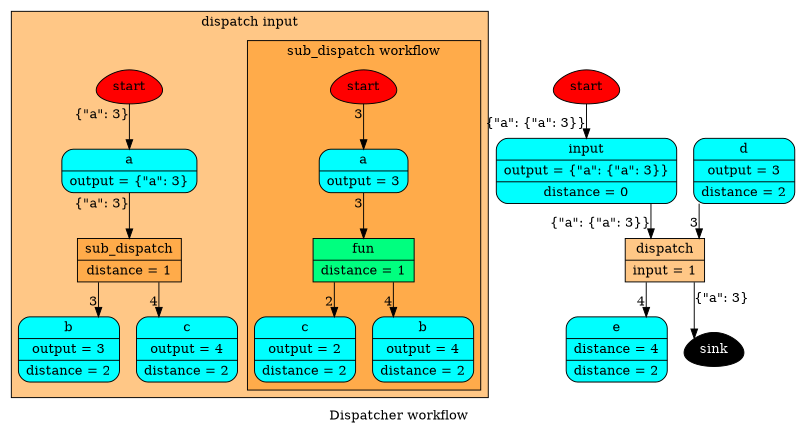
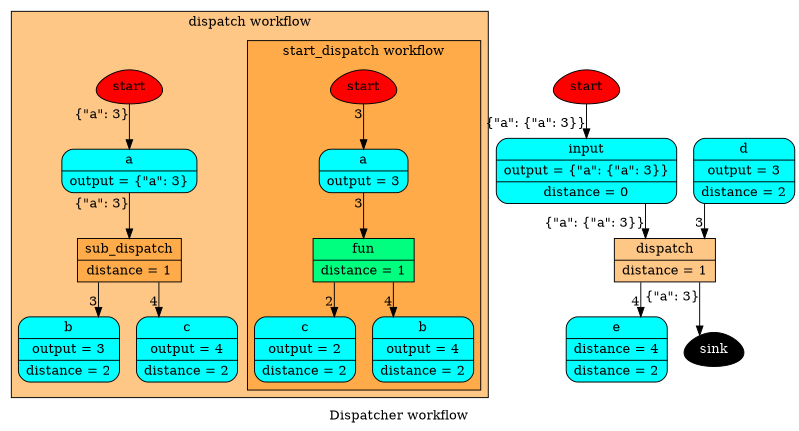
cluster "dispatch input": label "dispatch input" -> "dispatch workflow"
cluster "sub_dispatch workflow": label "sub_dispatch workflow" -> "start_dispatch workflow"
node "dispatch": text "input = 1" -> "distance = 1"
